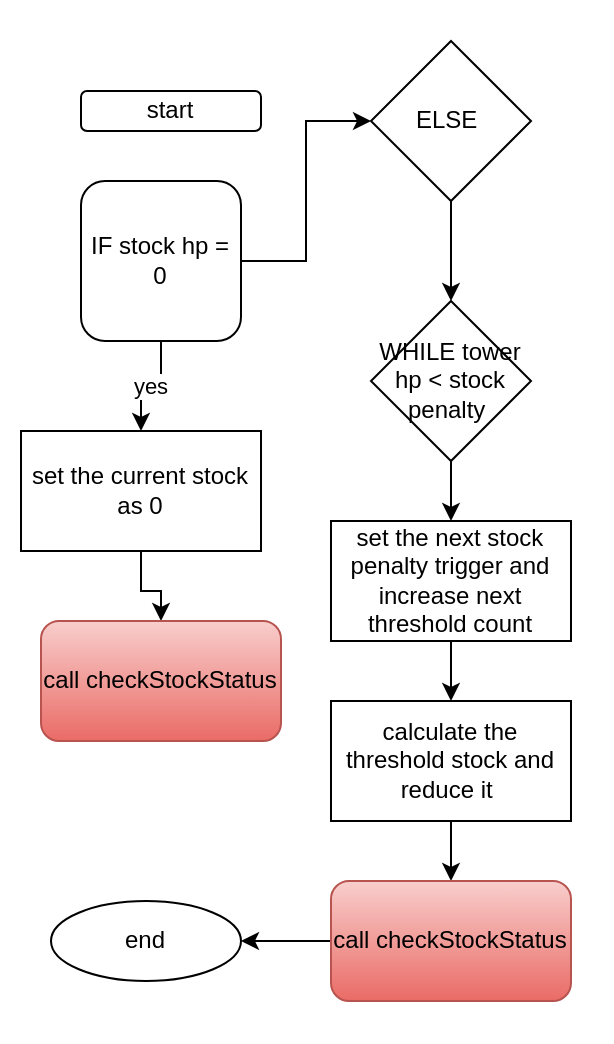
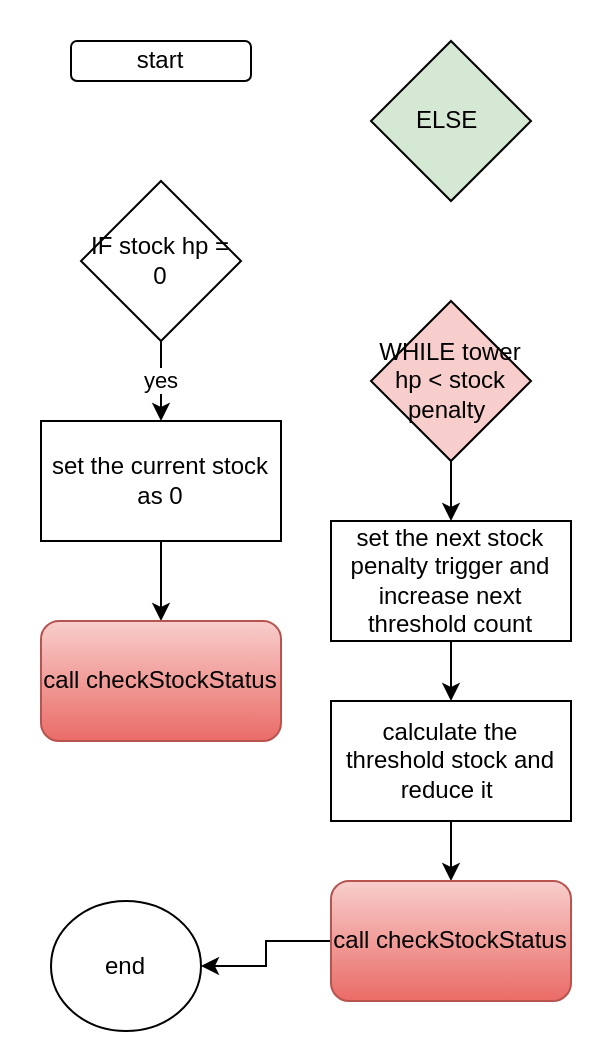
node "start": moved (171, 111) -> (161, 61)
node "ELSE": fillcolor #ffffff -> #d5e8d4
edge "IF stock hp = 0" -> "ELSE": removed
edge "ELSE" -> "WHILE tower hp < stock penalty": removed
node "IF stock hp = 0": shape rounded rectangle -> diamond
node "WHILE tower hp < stock penalty": fillcolor #ffffff -> #f8cecc
node "set the current stock as 0": moved (141, 491) -> (161, 481)
node "end": size 190x80 -> 150x130
